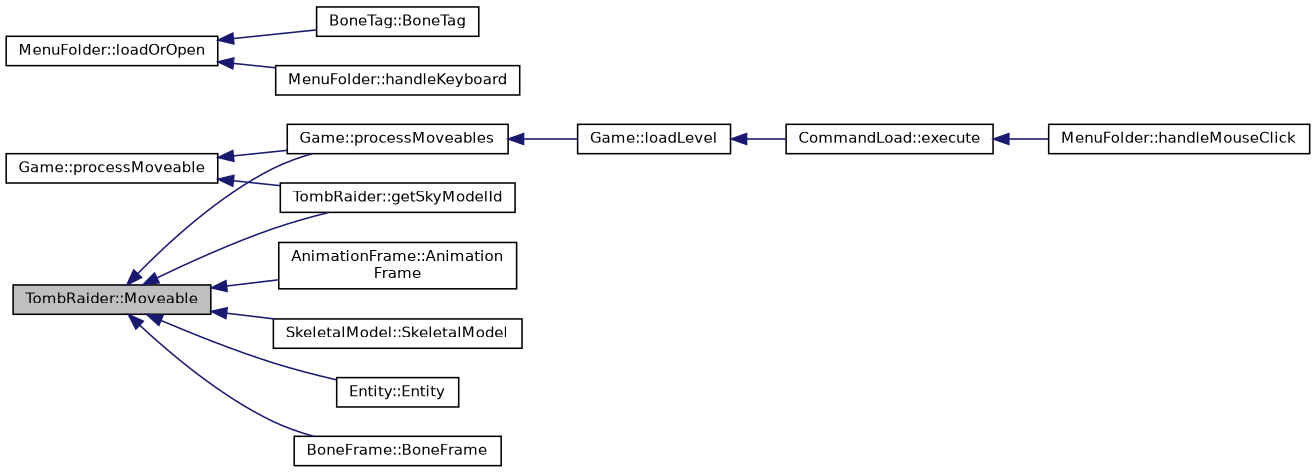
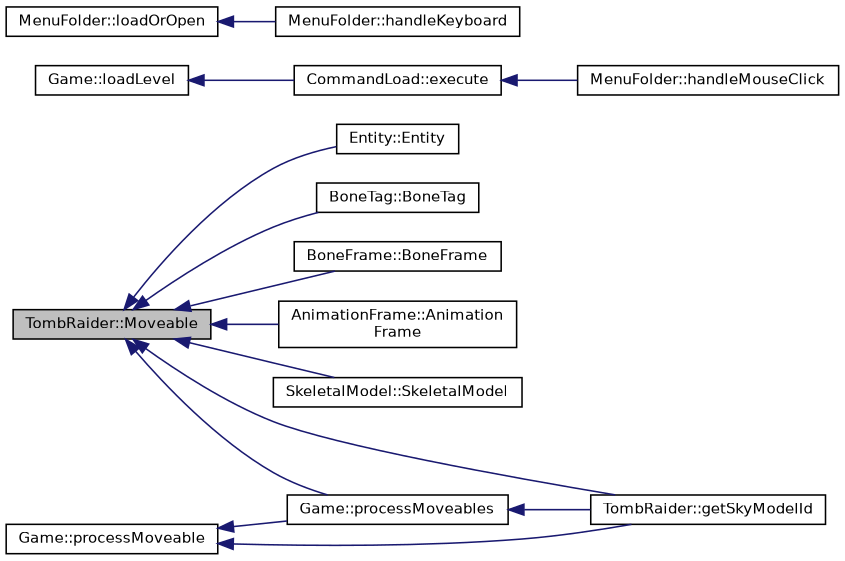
edge "BoneTag::BoneTag" -> "MenuFolder::loadOrOpen": now "BoneTag::BoneTag" -> "TombRaider::Moveable"
edge "Game::loadLevel" -> "Game::processMoveables": now "TombRaider::getSkyModelId" -> "Game::processMoveables"
